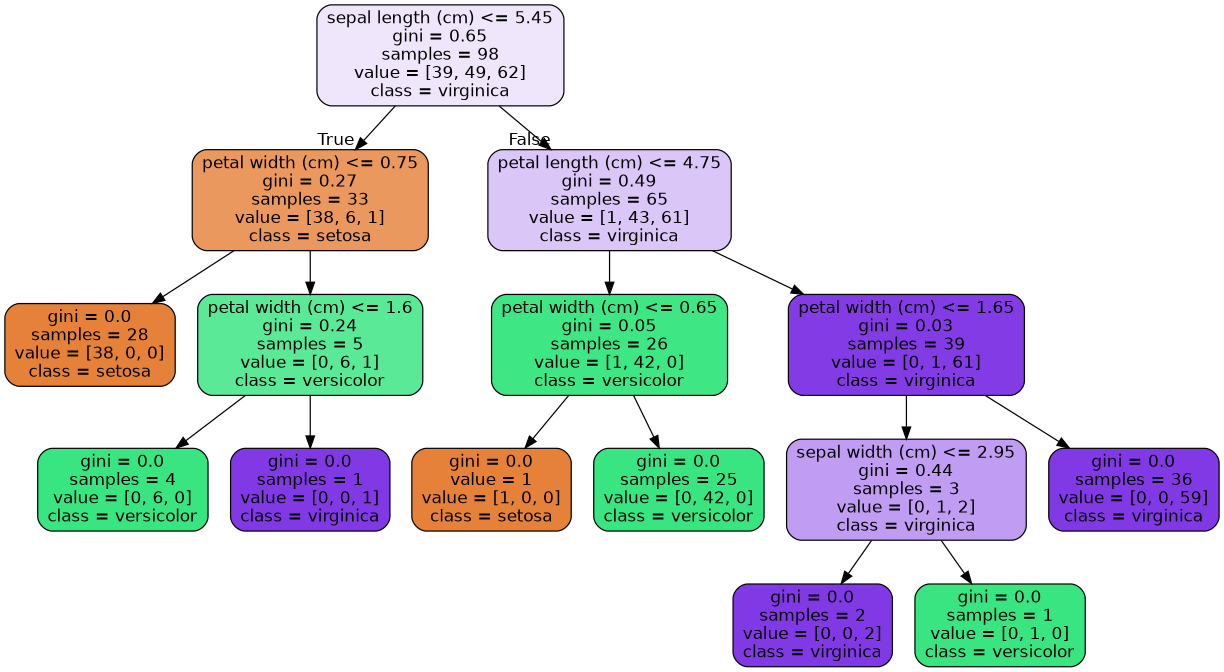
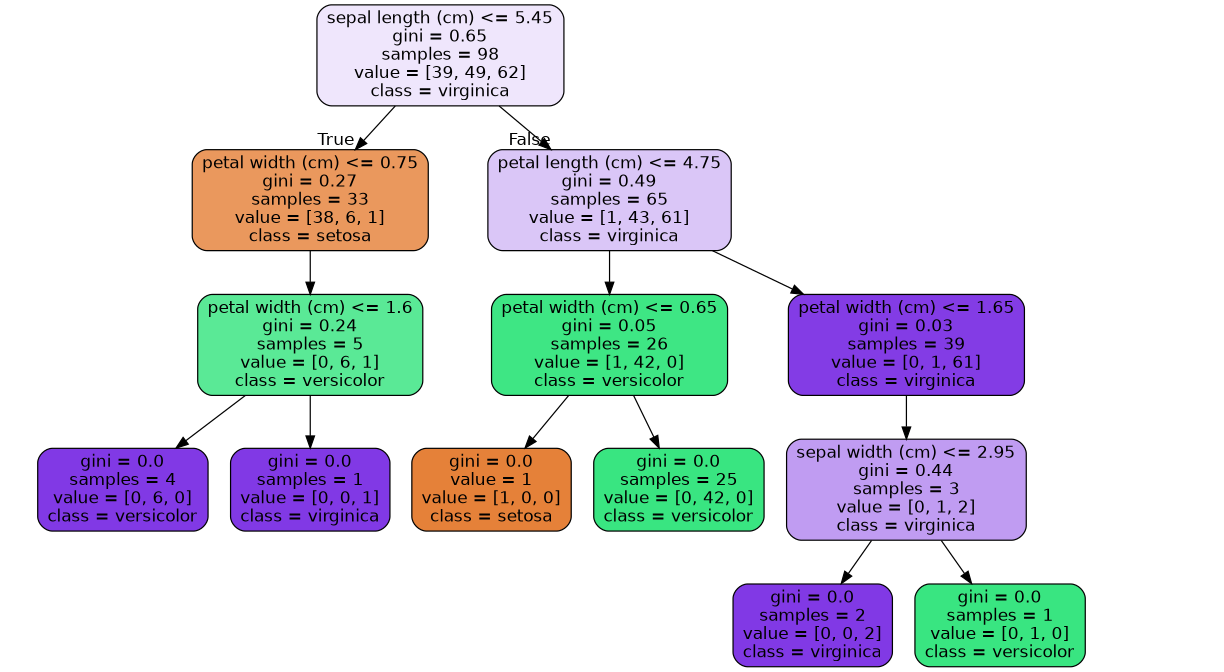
node "gini = 0.0 samples = 28 value = [38, 0, 0] class = setosa": removed
node "gini = 0.0 samples = 4 value = [0, 6, 0] class = versicolor": fillcolor #39e581 -> #8139e5
node "gini = 0.0 samples = 36 value = [0, 0, 59] class = virginica": removed
